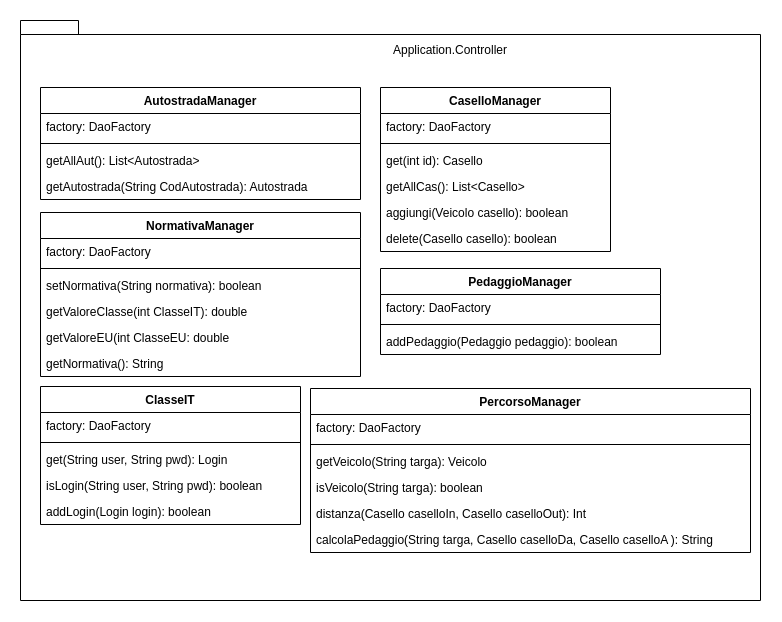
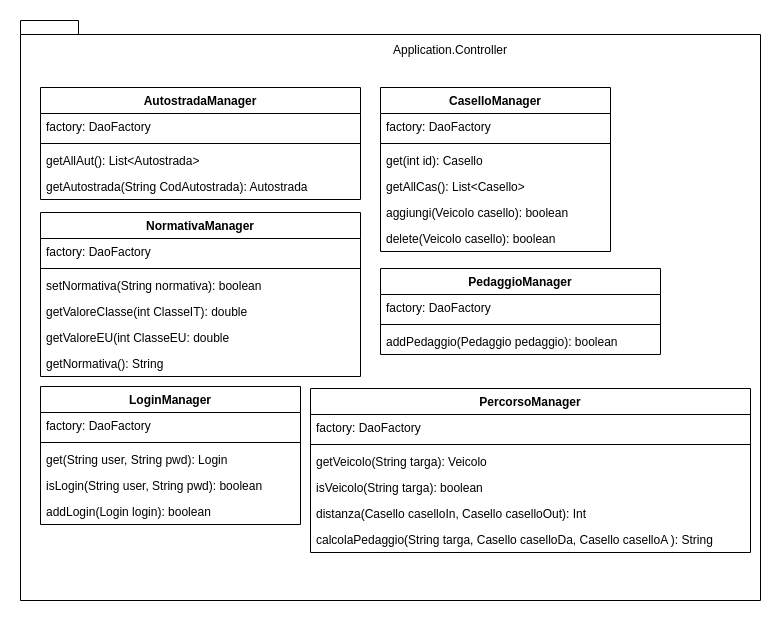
node "delete(Casello casello): boolean": label "delete(Casello casello): boolean" -> "delete(Veicolo casello): boolean"
node "ClasseIT": label "ClasseIT" -> "LoginManager"
